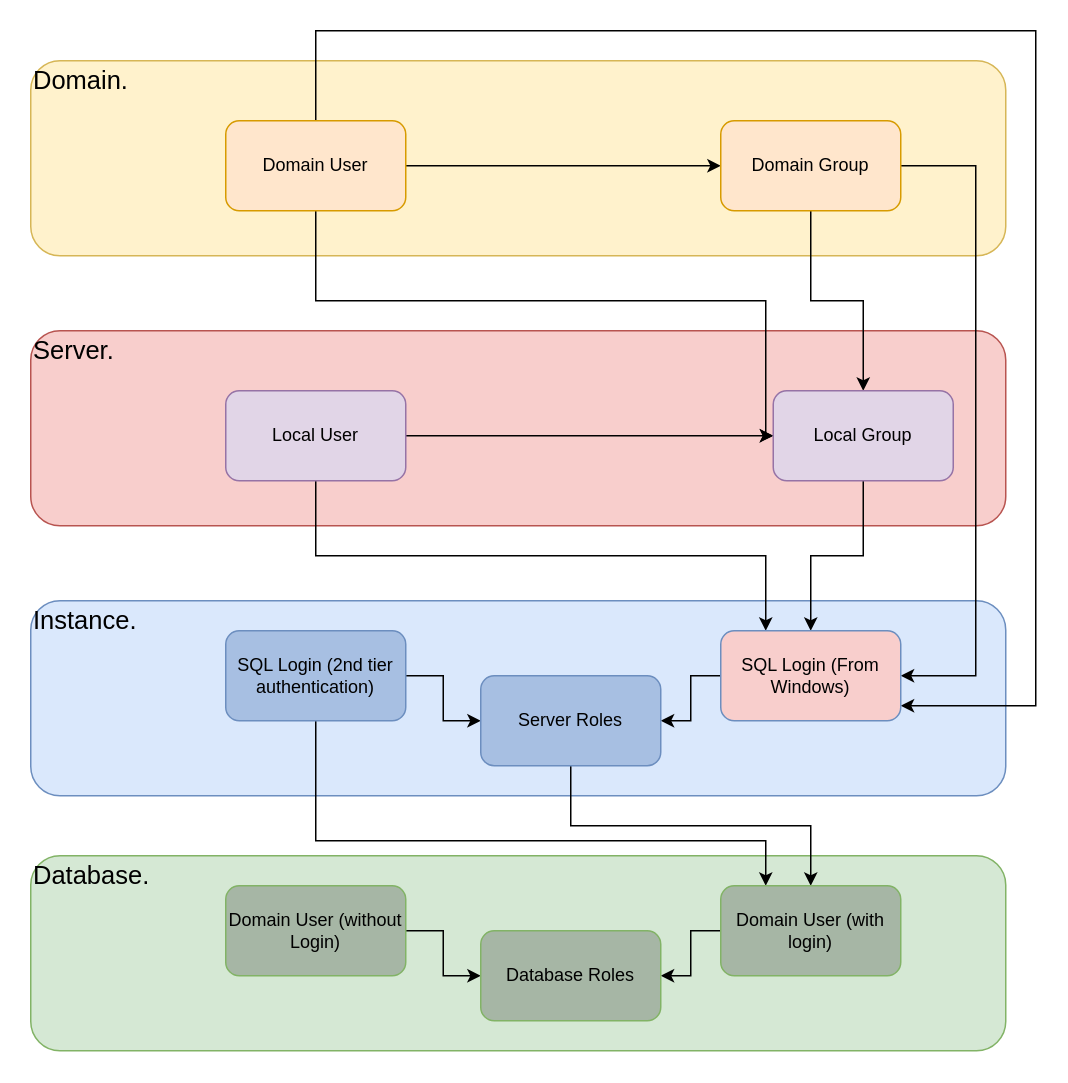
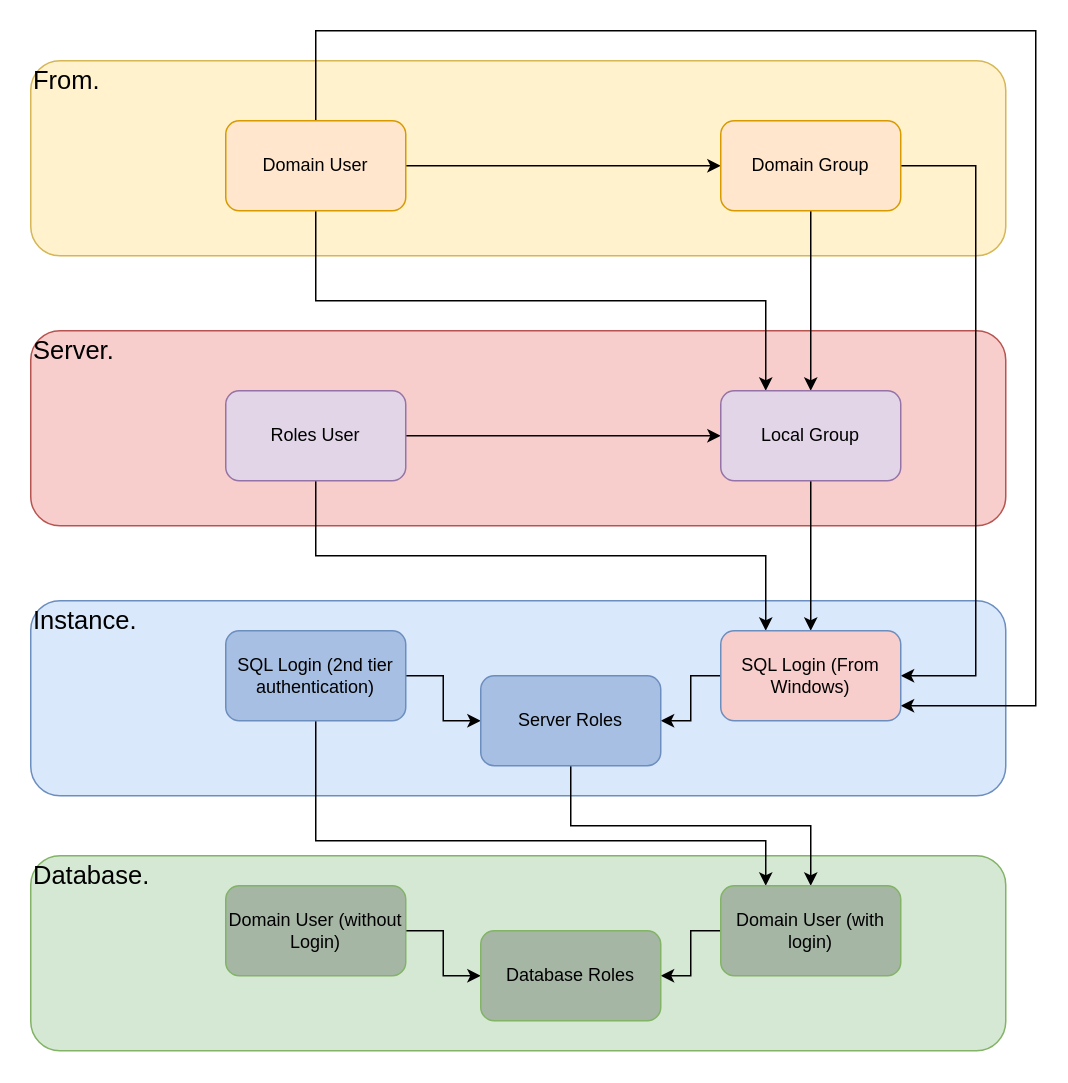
node "Domain.": label "Domain." -> "From."
node "Local User": label "Local User" -> "Roles User"
node "Local Group": moved (863, 436) -> (811, 436)
